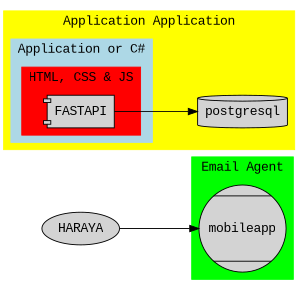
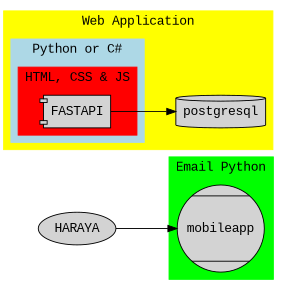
cluster "Application Application": label "Application Application" -> "Web Application"
cluster "Application or C#": label "Application or C#" -> "Python or C#"
cluster "Email Agent": label "Email Agent" -> "Email Python"
